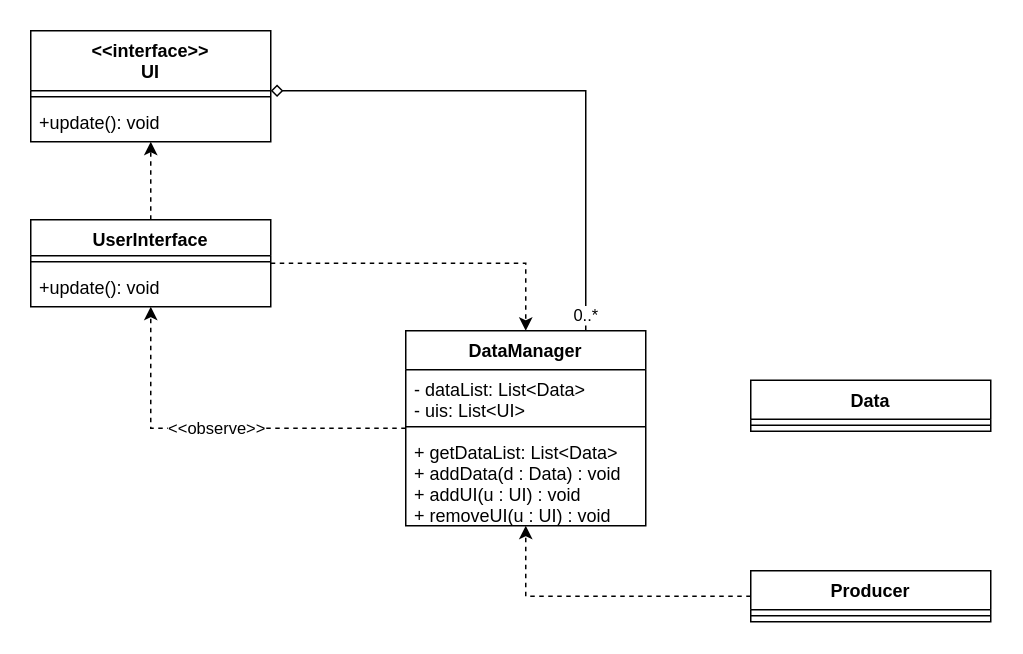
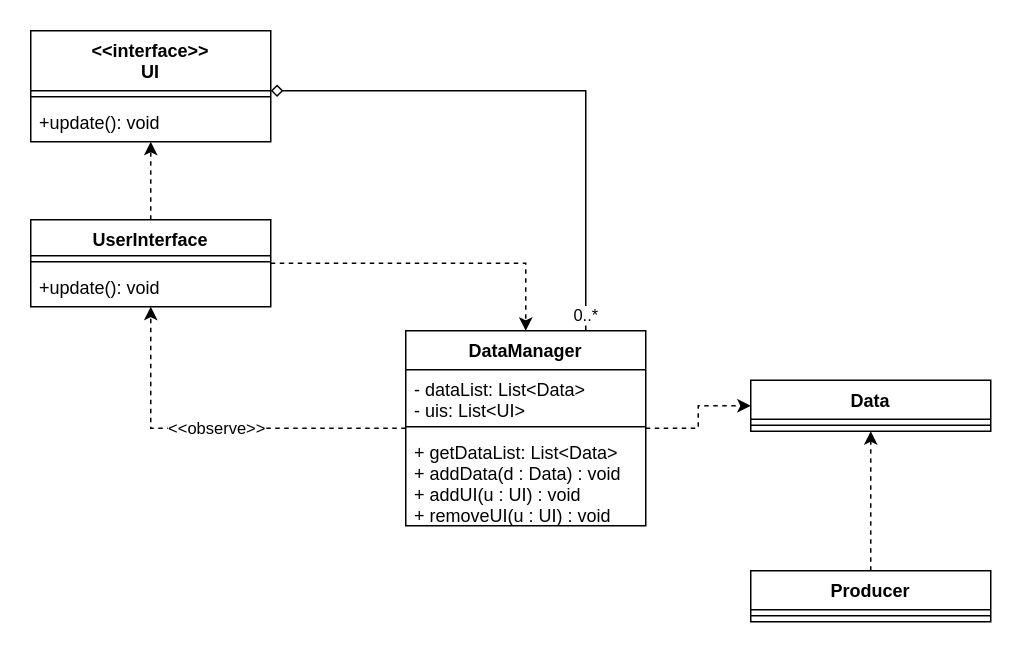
edge "DataManager" -> "Data": added
edge "Producer" -> "Data": added
edge "Producer" -> "DataManager": removed
